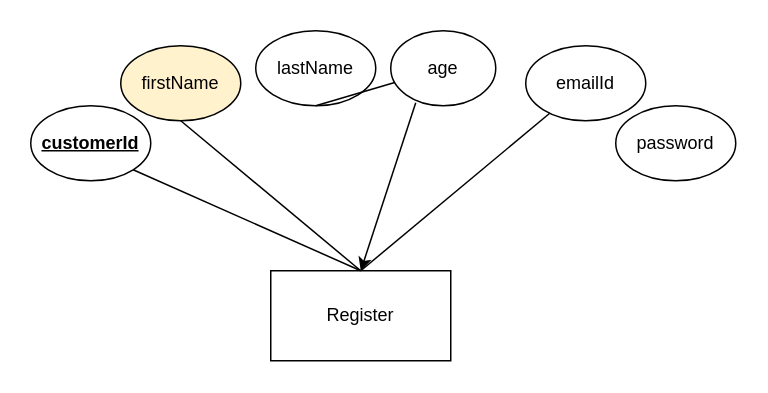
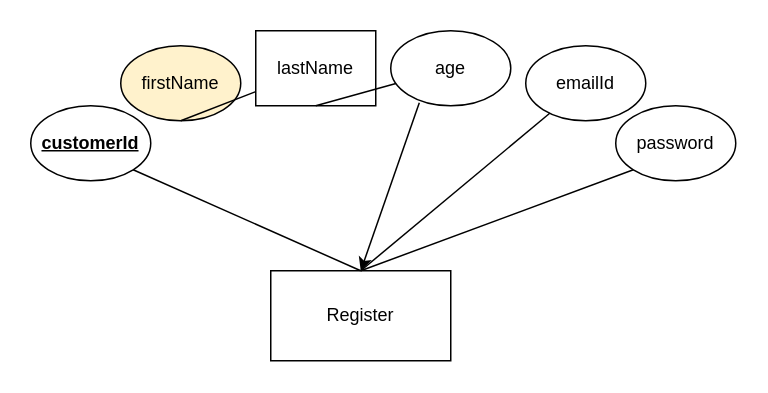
node "lastName": shape ellipse -> rectangle
node "age": size 105x75 -> 120x75
edge "firstName" -- "Register": now "firstName" -- "lastName"
edge "password" -- "Register": added
